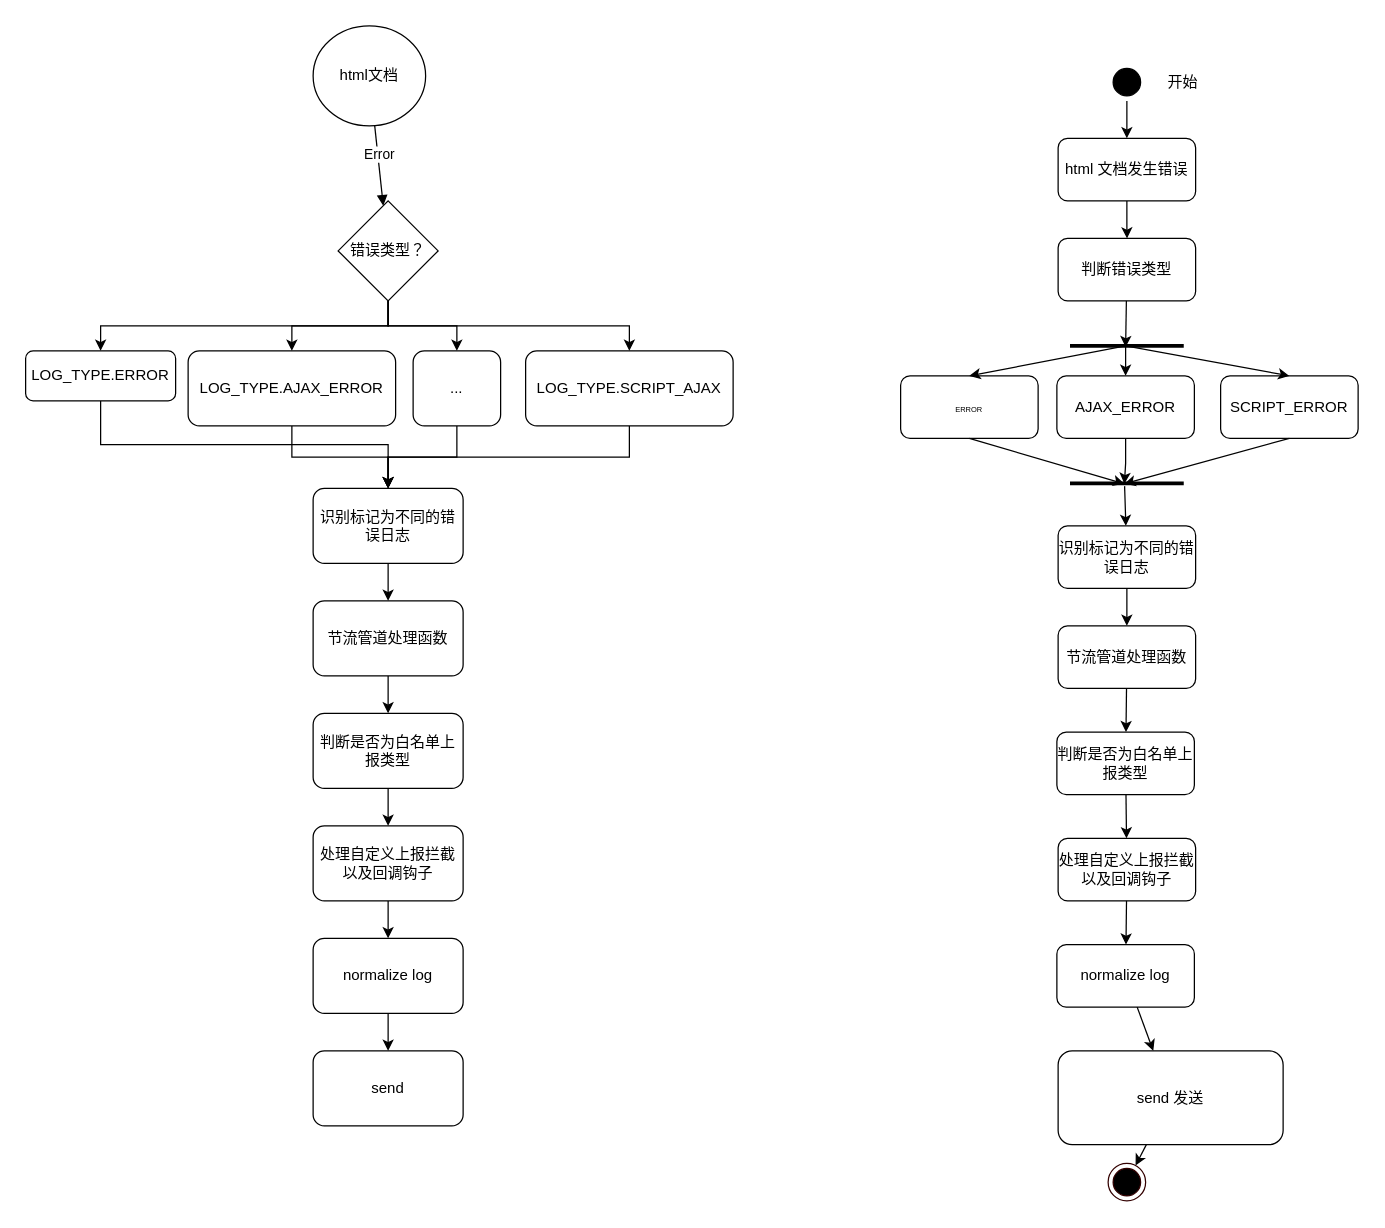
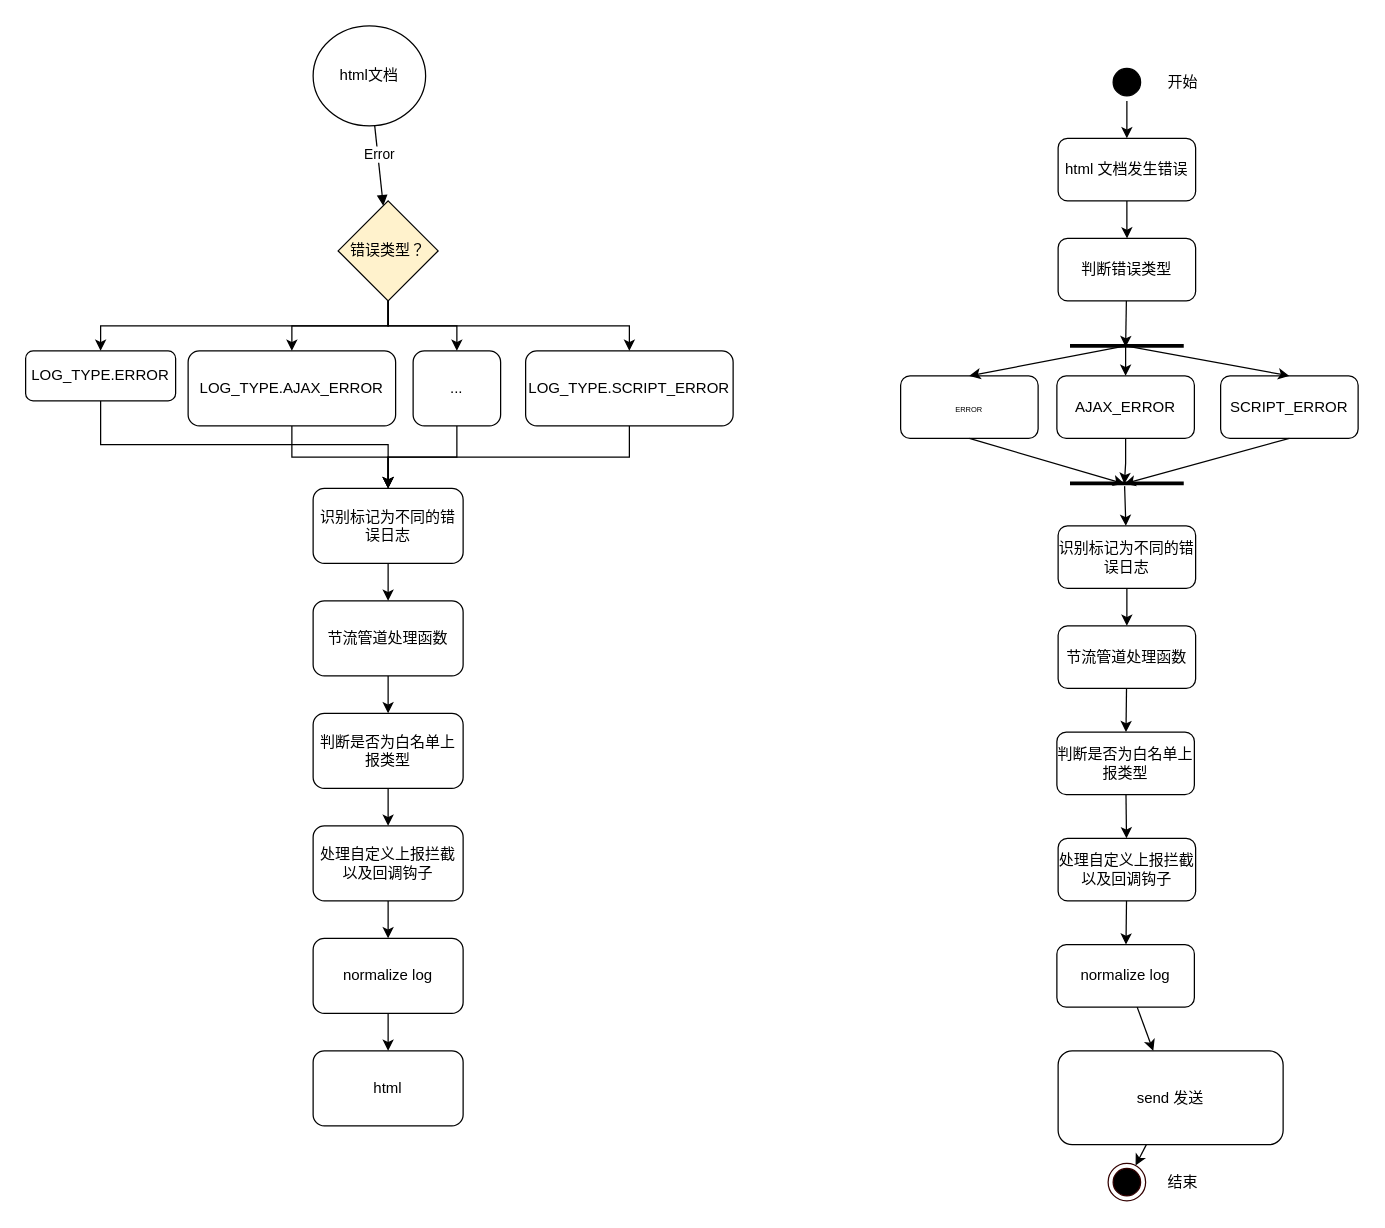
node "错误类型？": fillcolor #ffffff -> #fff2cc
node "LOG_TYPE.SCRIPT_AJAX": label "LOG_TYPE.SCRIPT_AJAX" -> "LOG_TYPE.SCRIPT_ERROR"
node "send": label "send" -> "html"
node "结束": added
